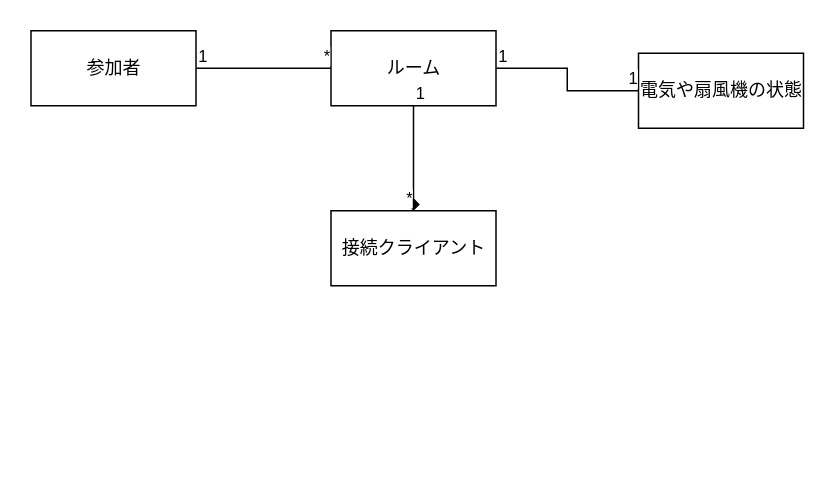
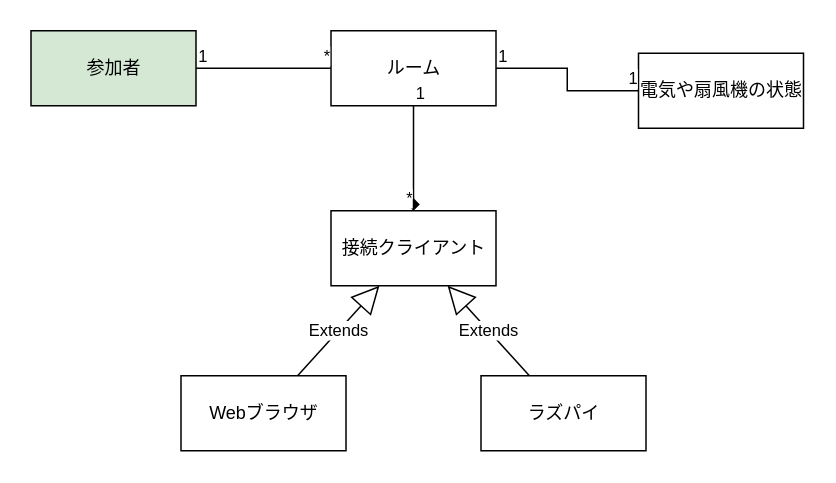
node "参加者": fillcolor #ffffff -> #d5e8d4
edge "Webブラウザ" -> "接続クライアント": added, label "Extends"
edge "ラズパイ" -> "接続クライアント": added, label "Extends"
node "Webブラウザ": added
node "ラズパイ": added
